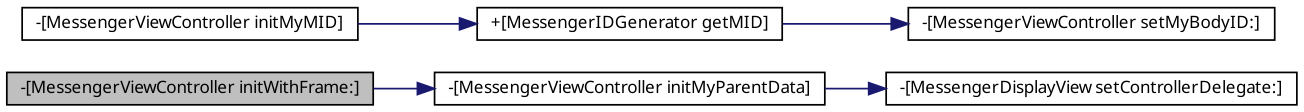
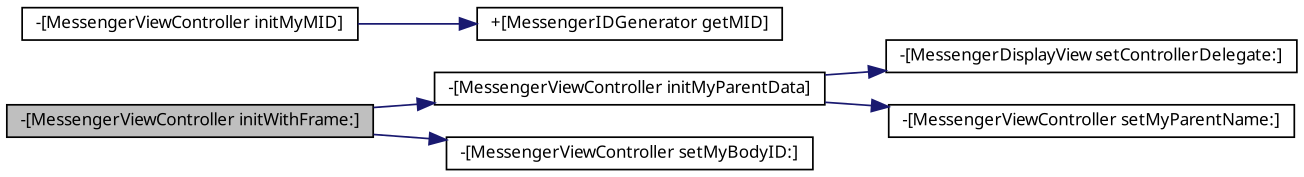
edge "+[MessengerIDGenerator getMID]" -> "-[MessengerViewController setMyBodyID:]": now "-[MessengerViewController initWithFrame:]" -> "-[MessengerViewController setMyBodyID:]"
node "-[MessengerViewController setMyParentName:]": added
